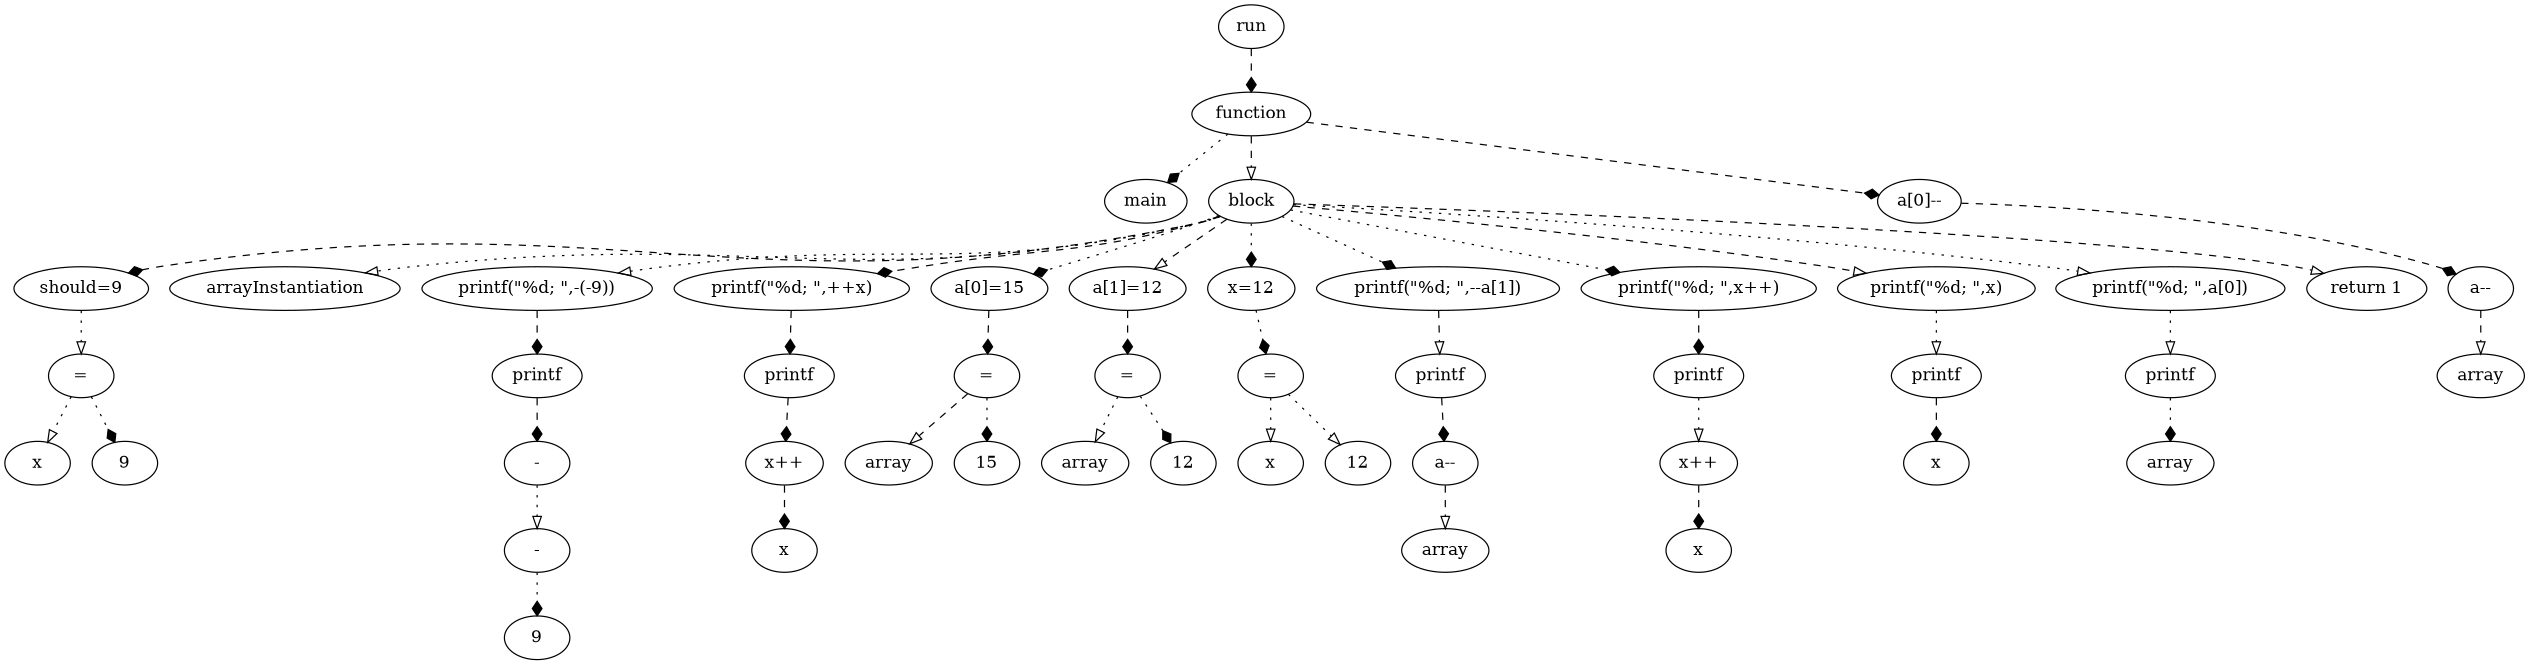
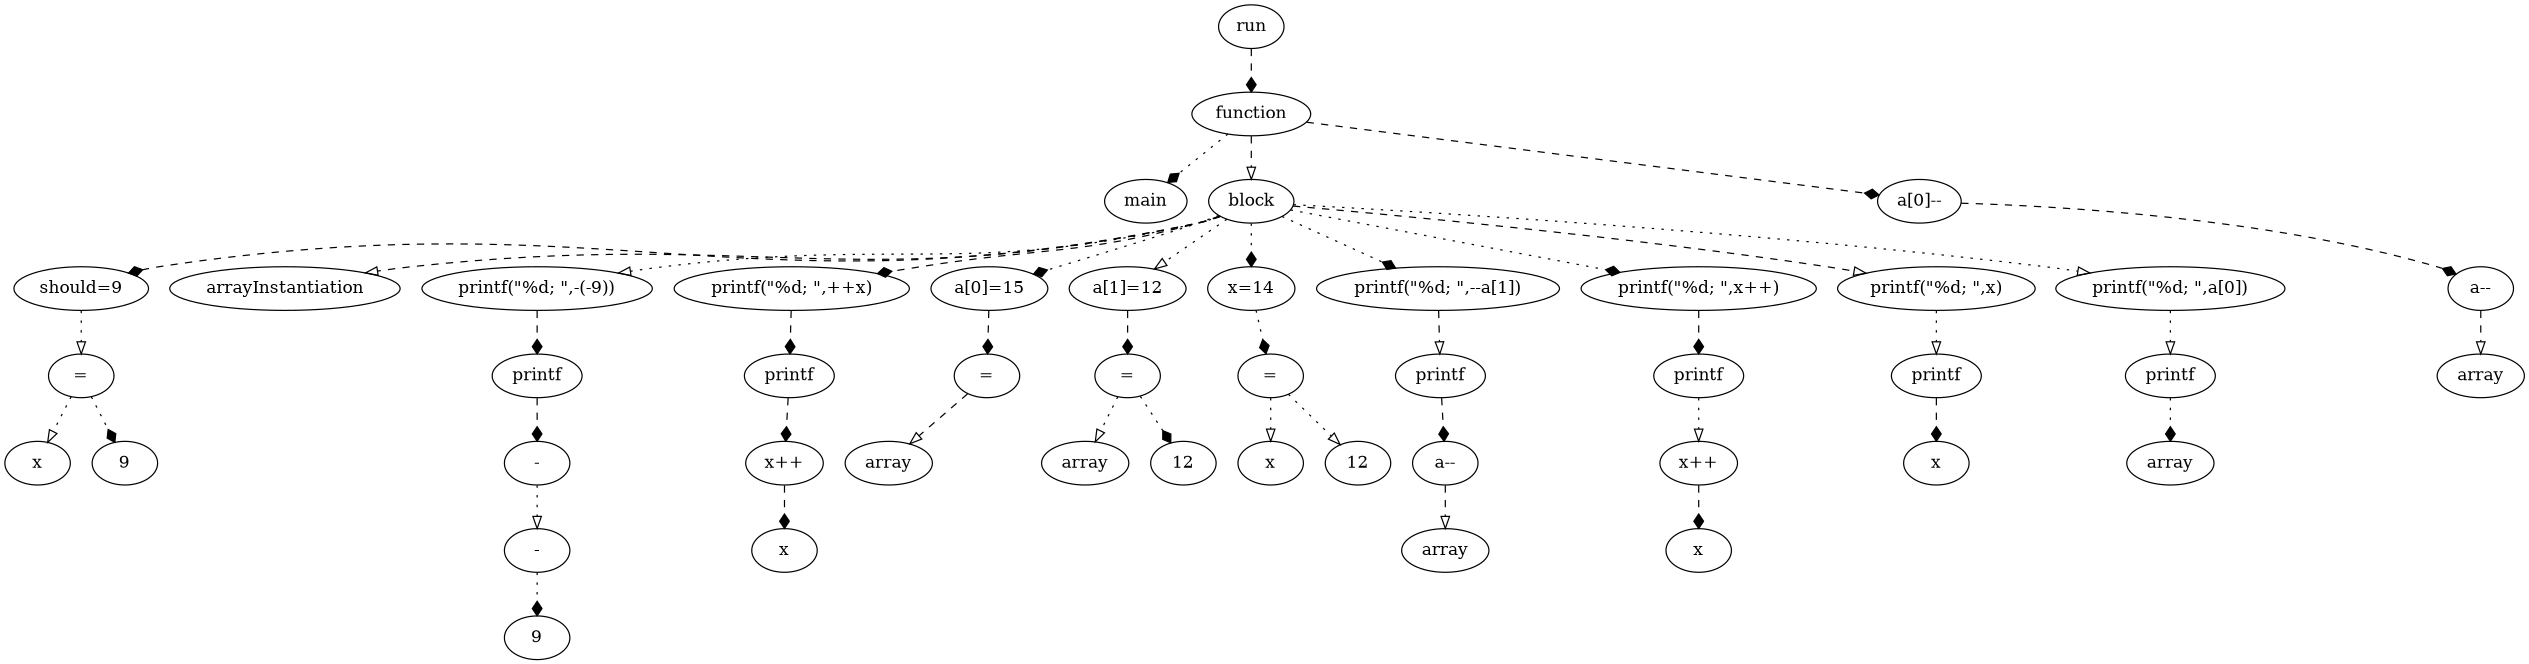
edge "block" -> "a[1]=12": style dashed -> dotted
edge "block" -> "arrayInstantiation": style dotted -> dashed
node "x=12": label "x=12" -> "x=14"
node "return 1": removed
node "15": removed
